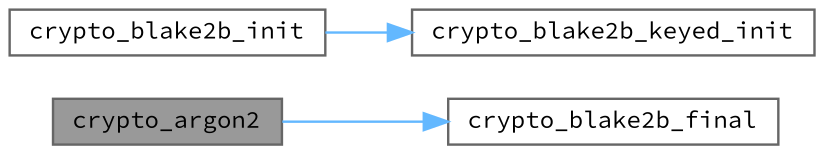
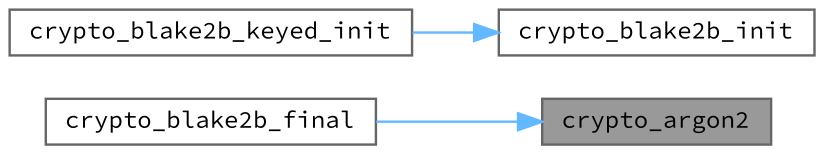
edge "crypto_blake2b_init" -> "crypto_blake2b_keyed_init": reversed
edge "crypto_argon2" -> "crypto_blake2b_final": reversed
